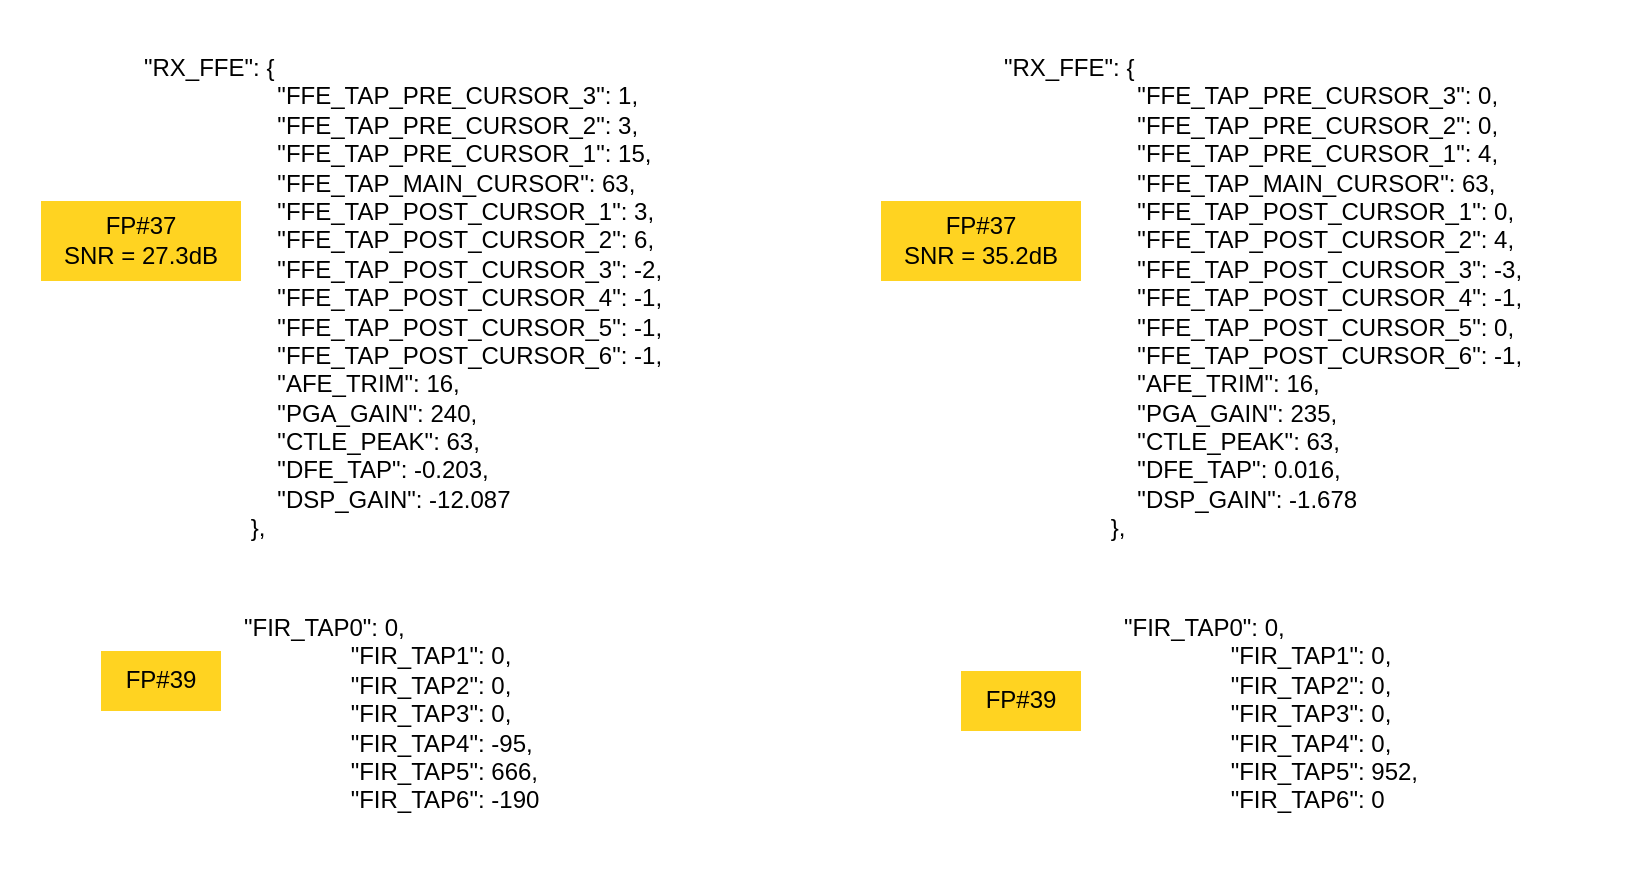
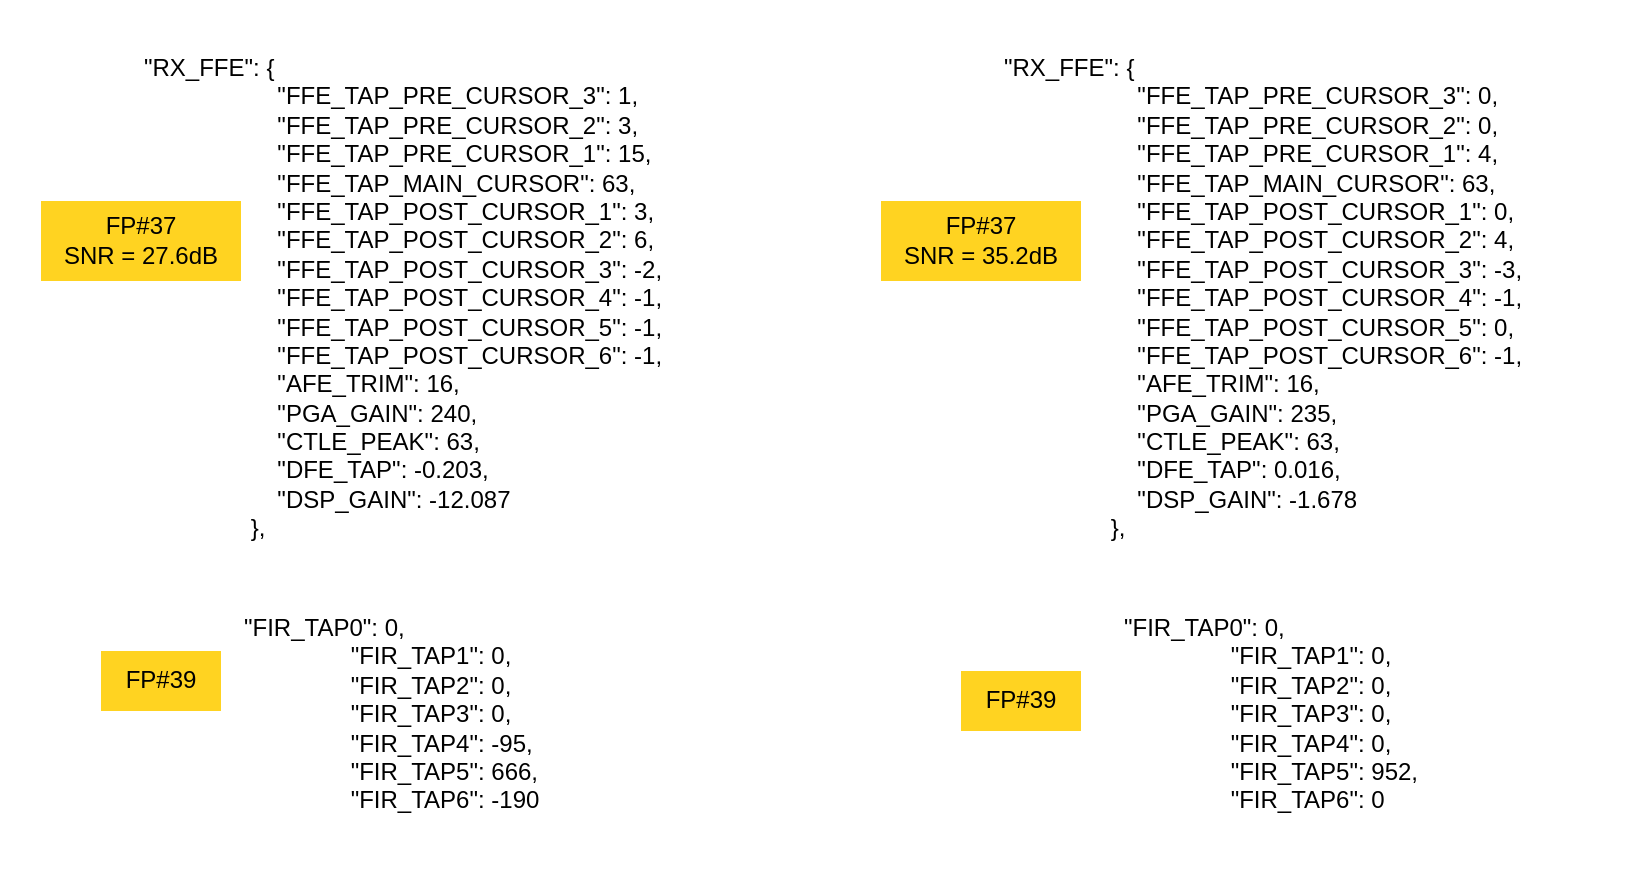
node "FP#37 SNR = 27.3dB": label "FP#37 SNR = 27.3dB" -> "FP#37 SNR = 27.6dB"
